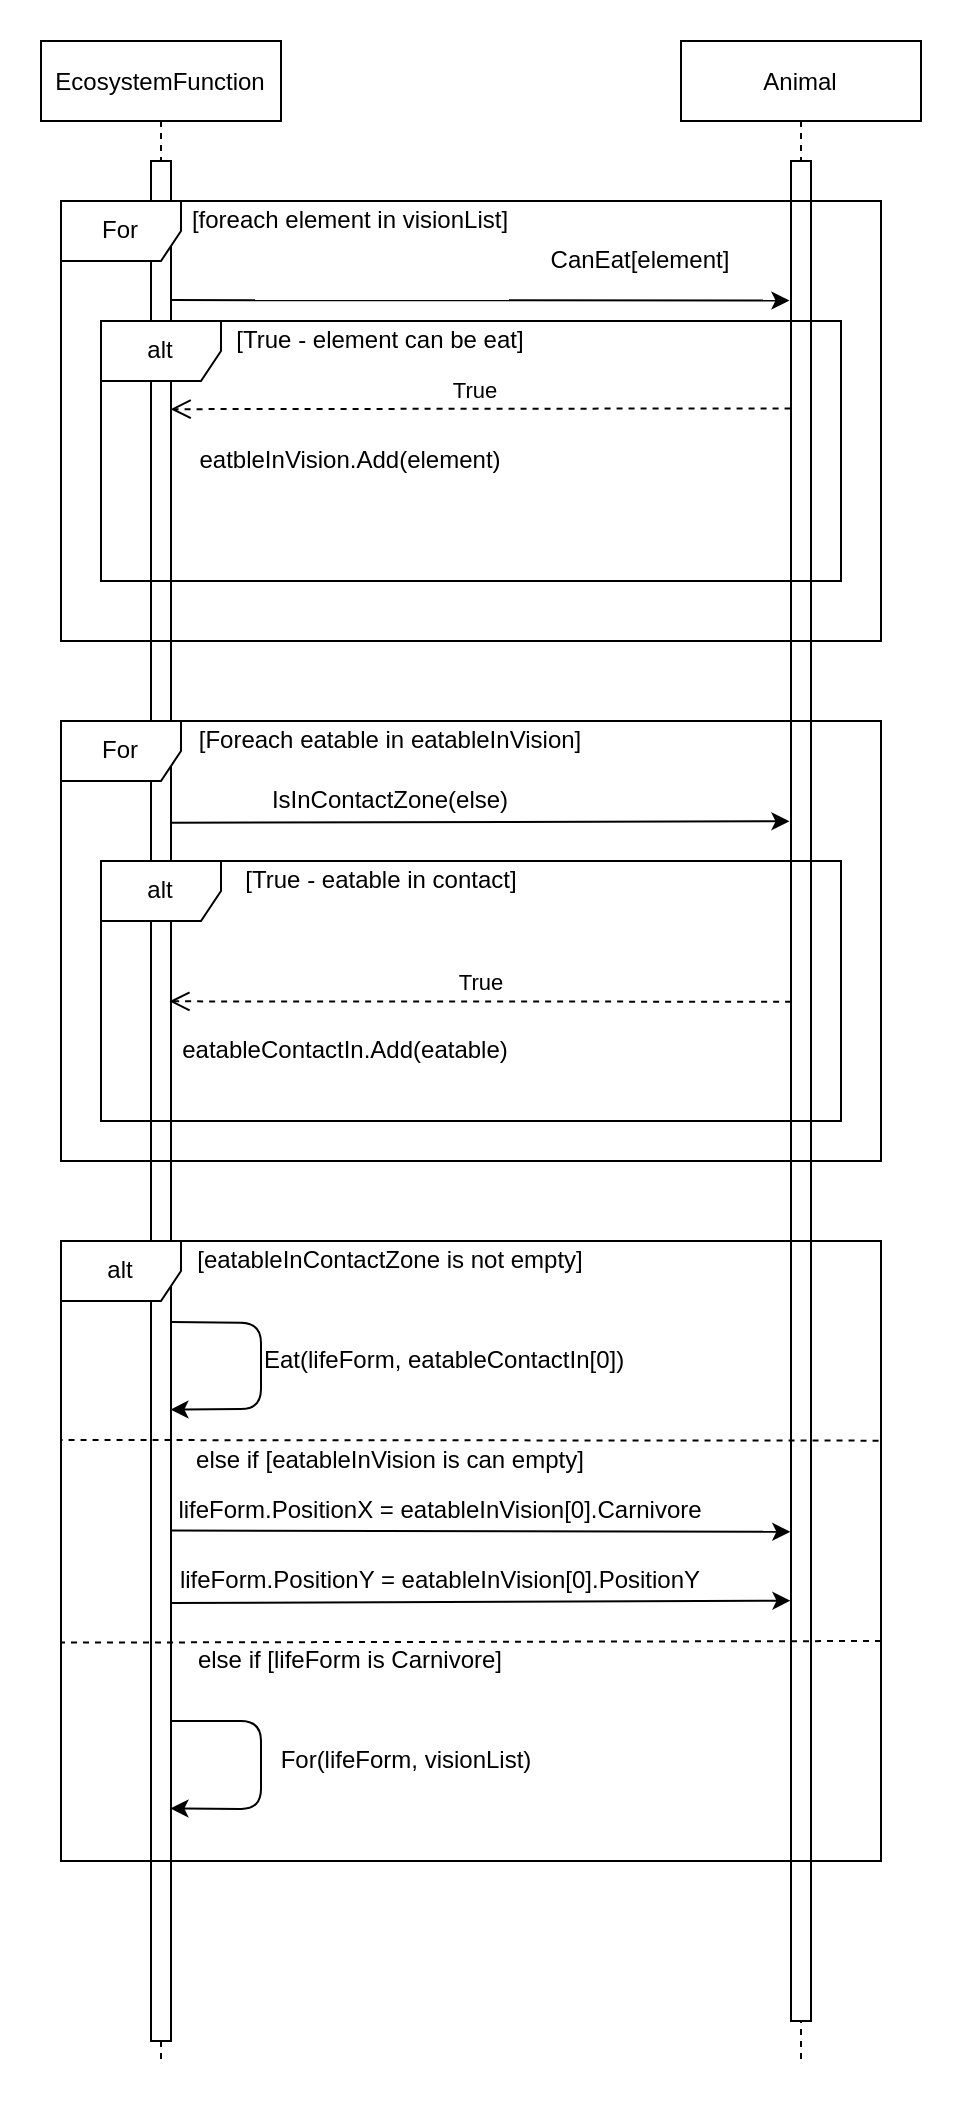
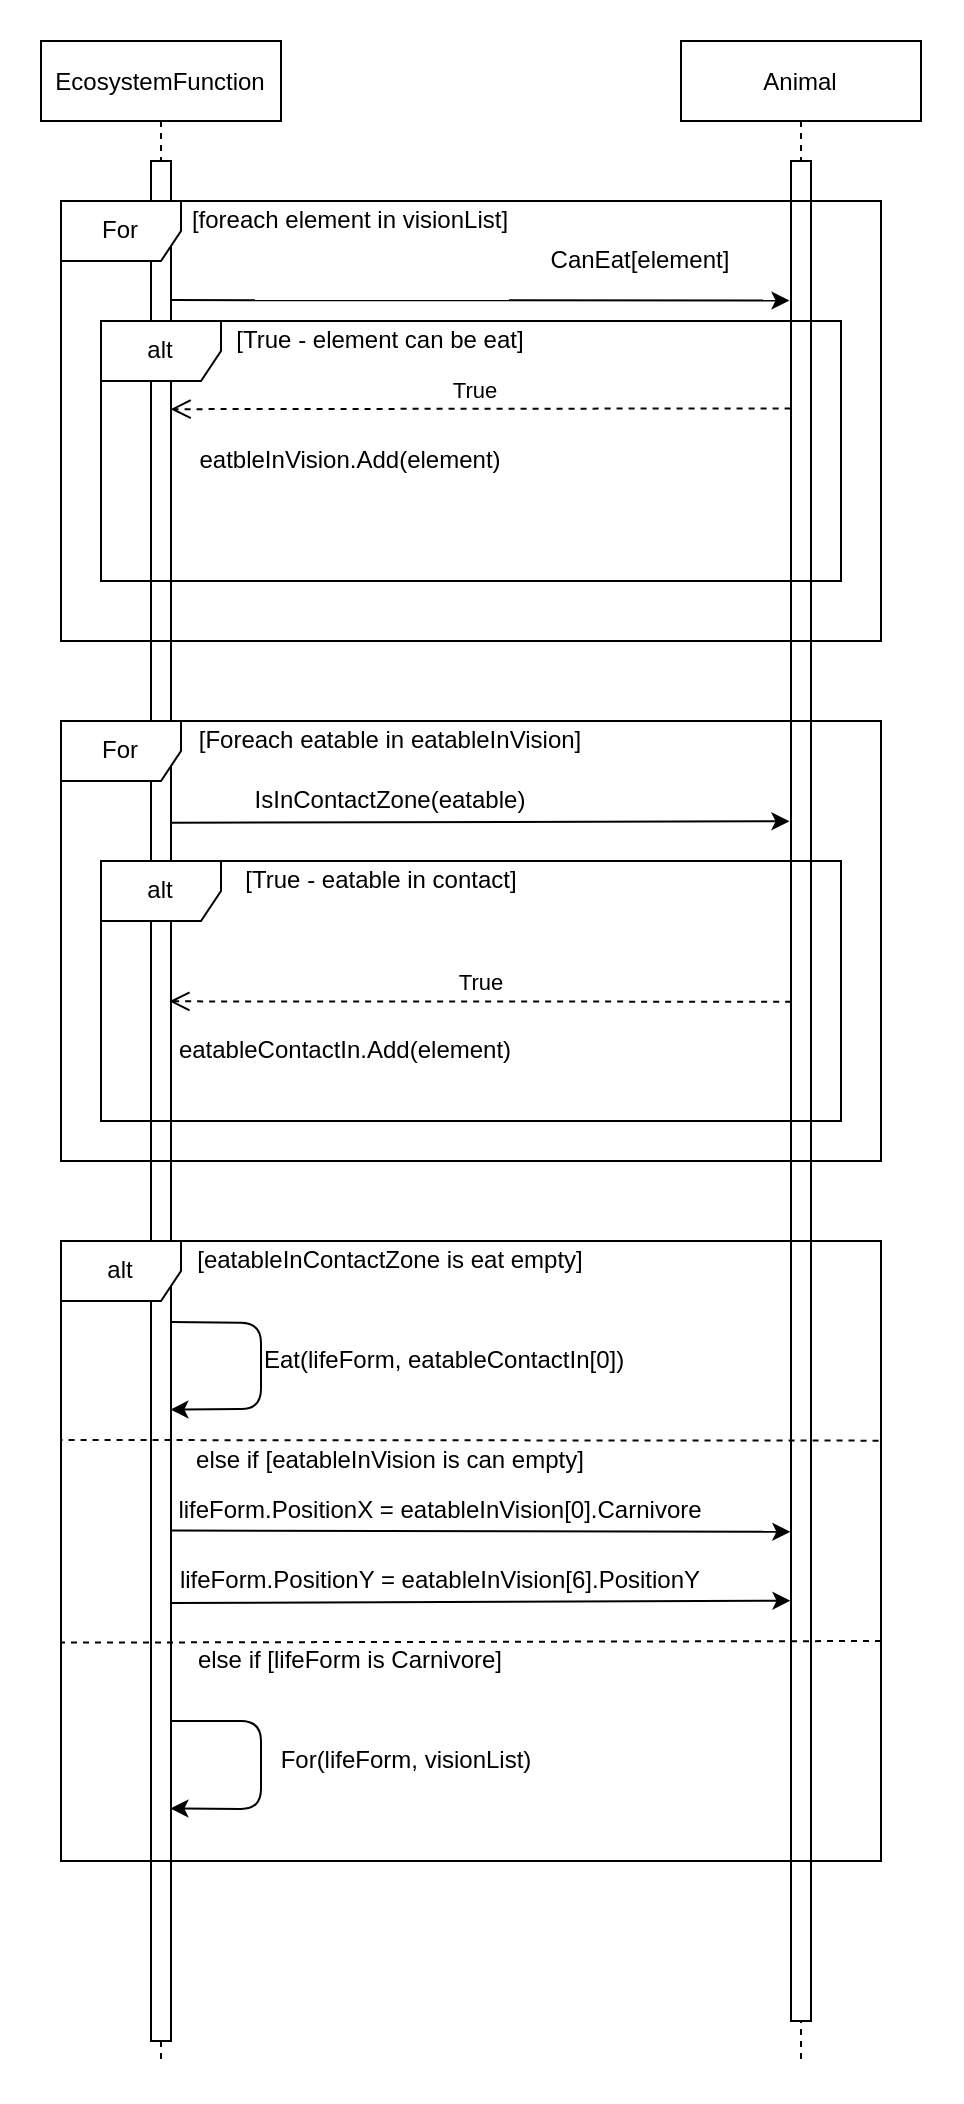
node "IsInContactZone(else)": label "IsInContactZone(else)" -> "IsInContactZone(eatable)"
node "eatableContactIn.Add(eatable)": label "eatableContactIn.Add(eatable)" -> "eatableContactIn.Add(element)"
node "[eatableInContactZone is not empty]": label "[eatableInContactZone is not empty]" -> "[eatableInContactZone is eat empty]"
node "lifeForm.PositionY = eatableInVision[0].PositionY": label "lifeForm.PositionY = eatableInVision[0].PositionY" -> "lifeForm.PositionY = eatableInVision[6].PositionY"
